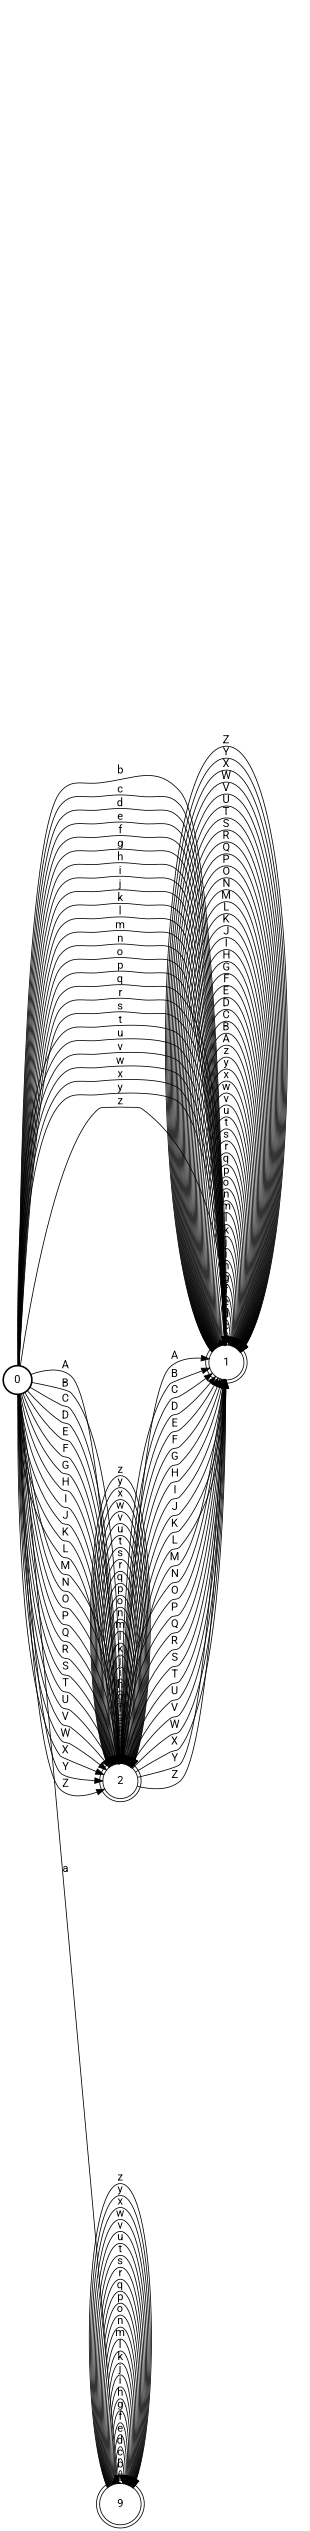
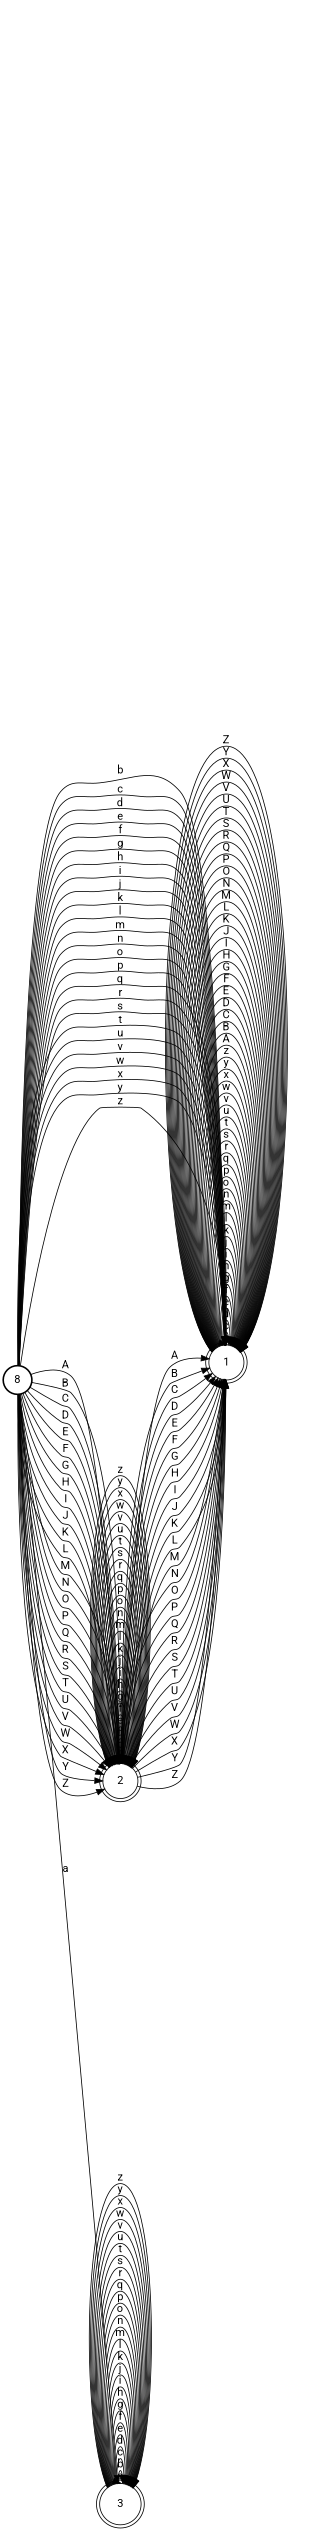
node "0": label "0" -> "8"
node "9": label "9" -> "3"
